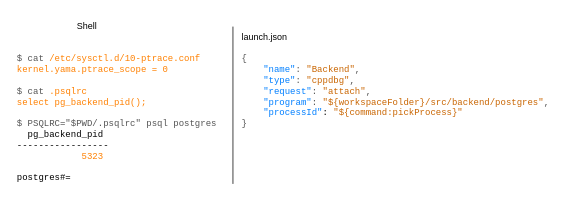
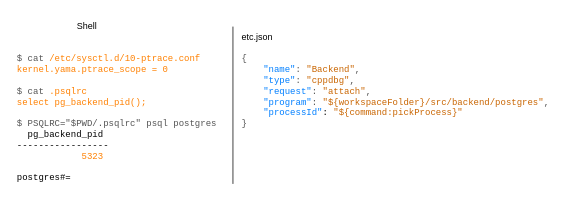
node "launch.json": label "launch.json" -> "etc.json"
